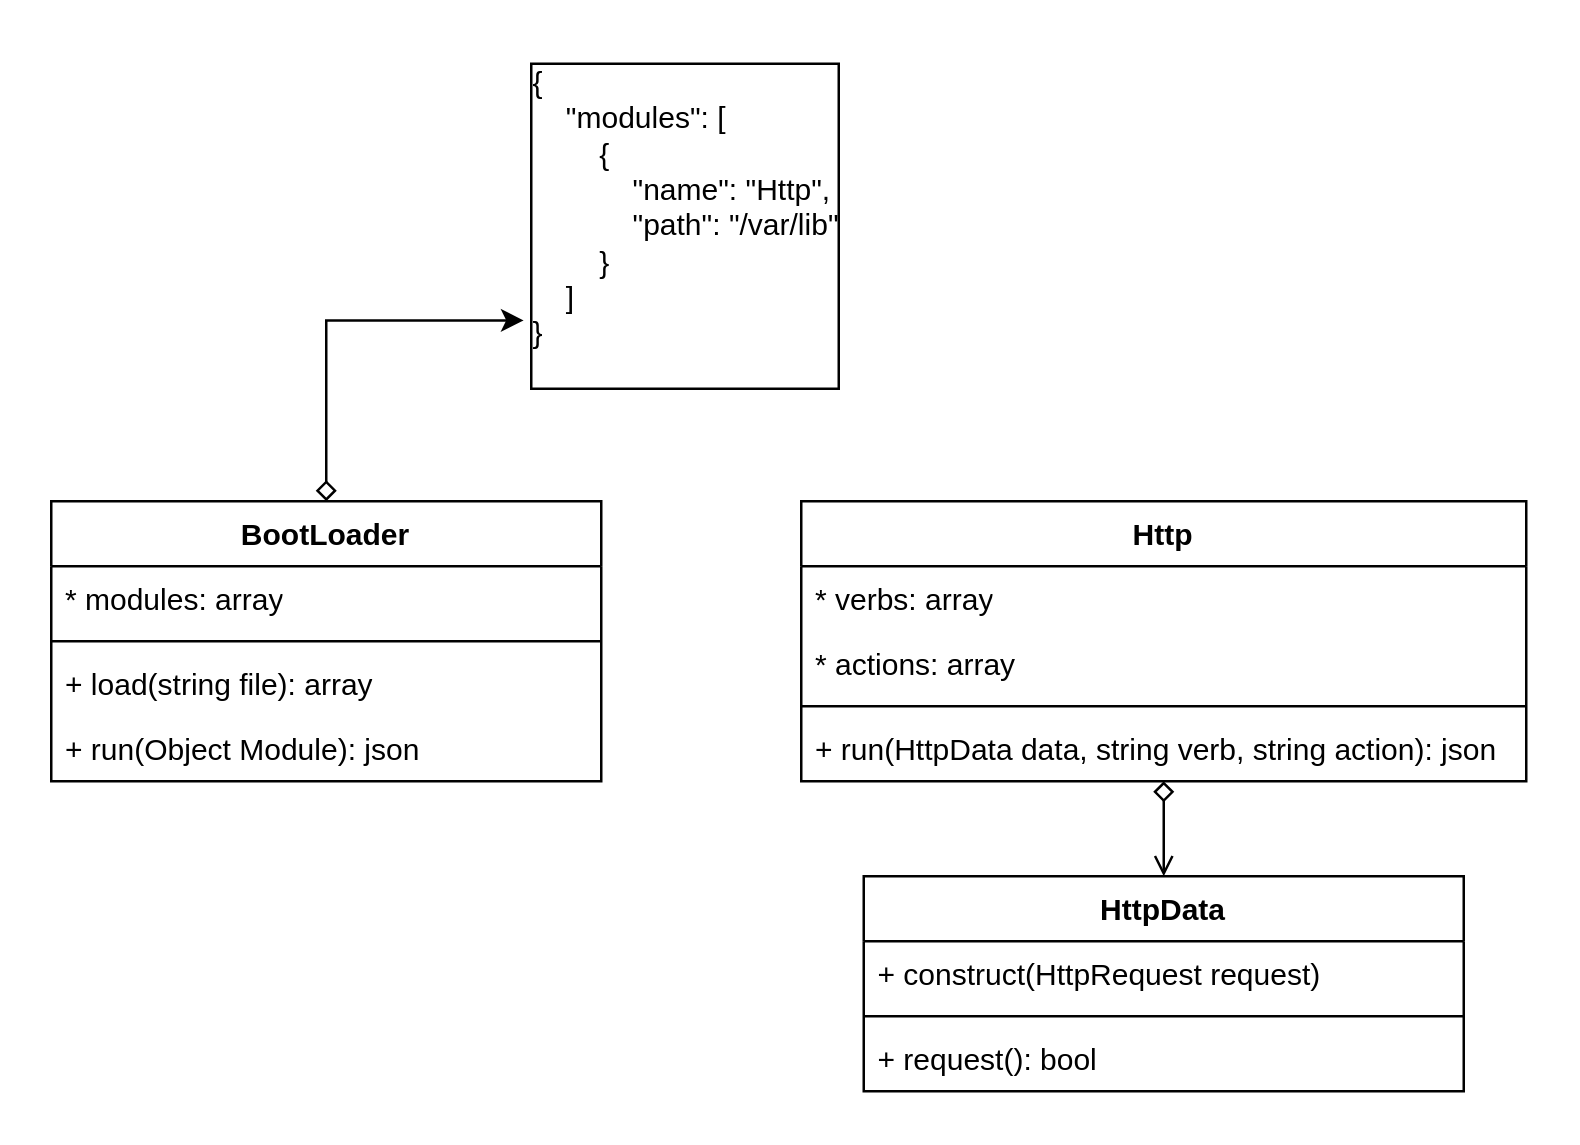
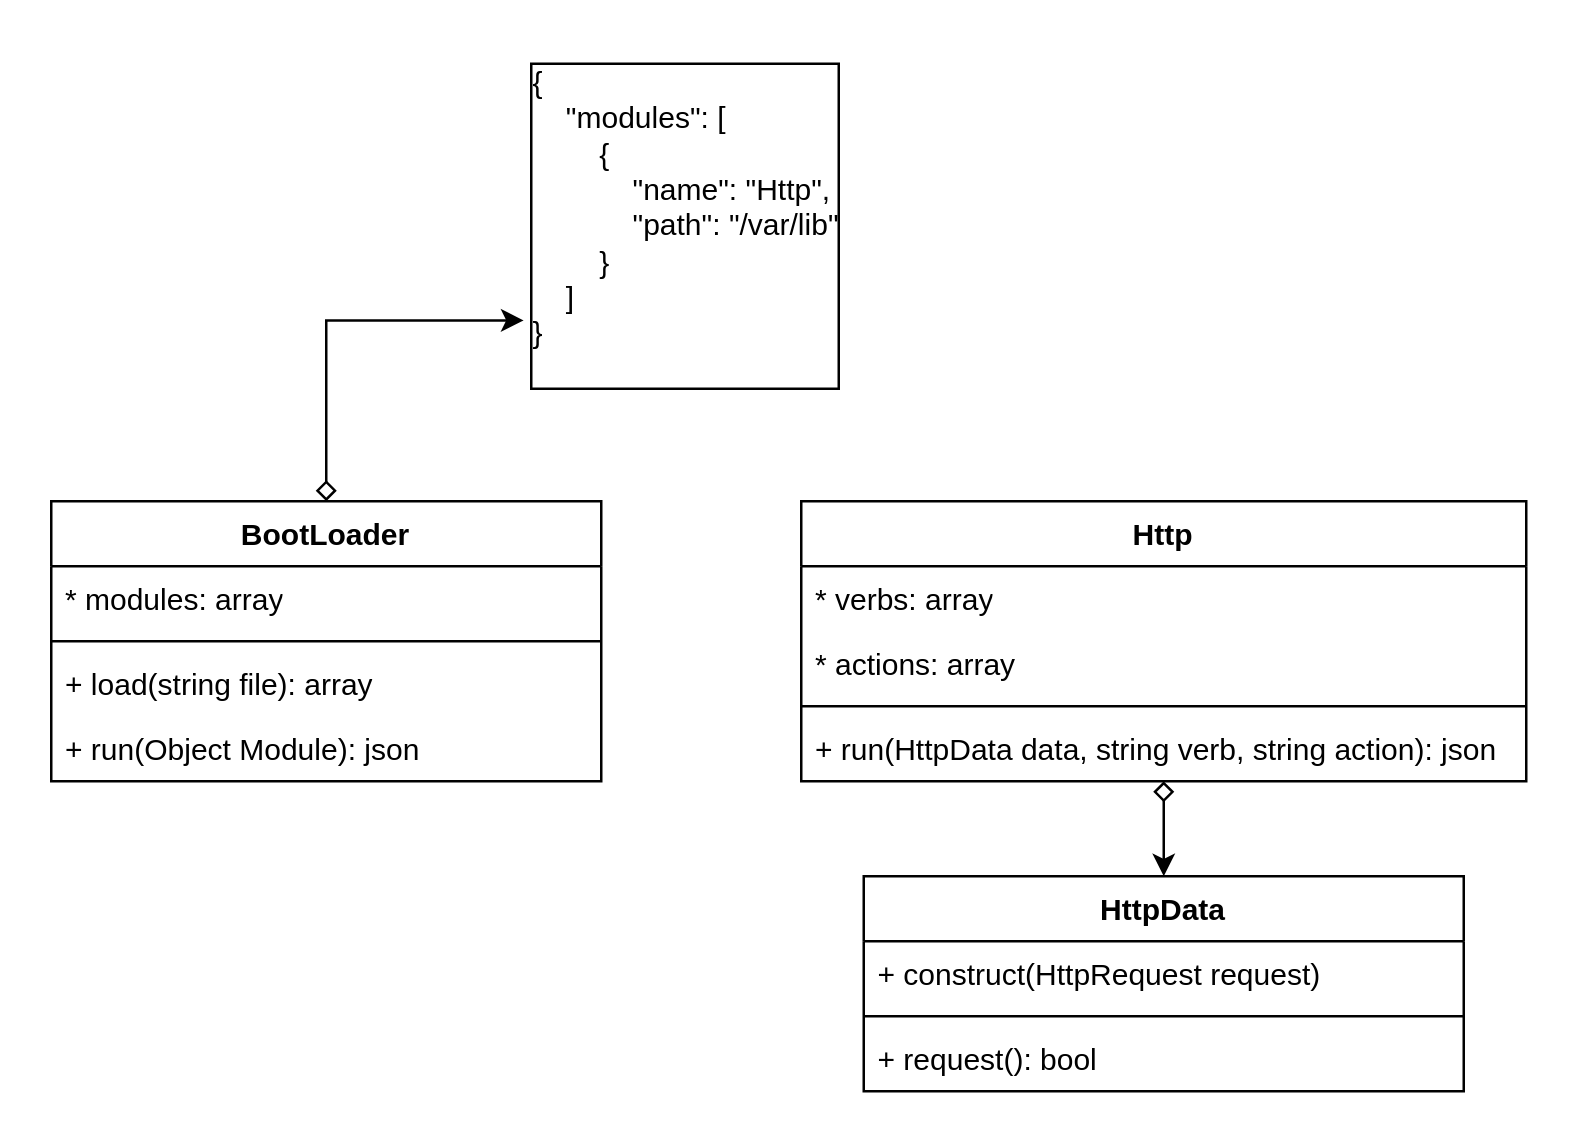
edge "Http" -- "HttpData": arrowhead open -> classic
